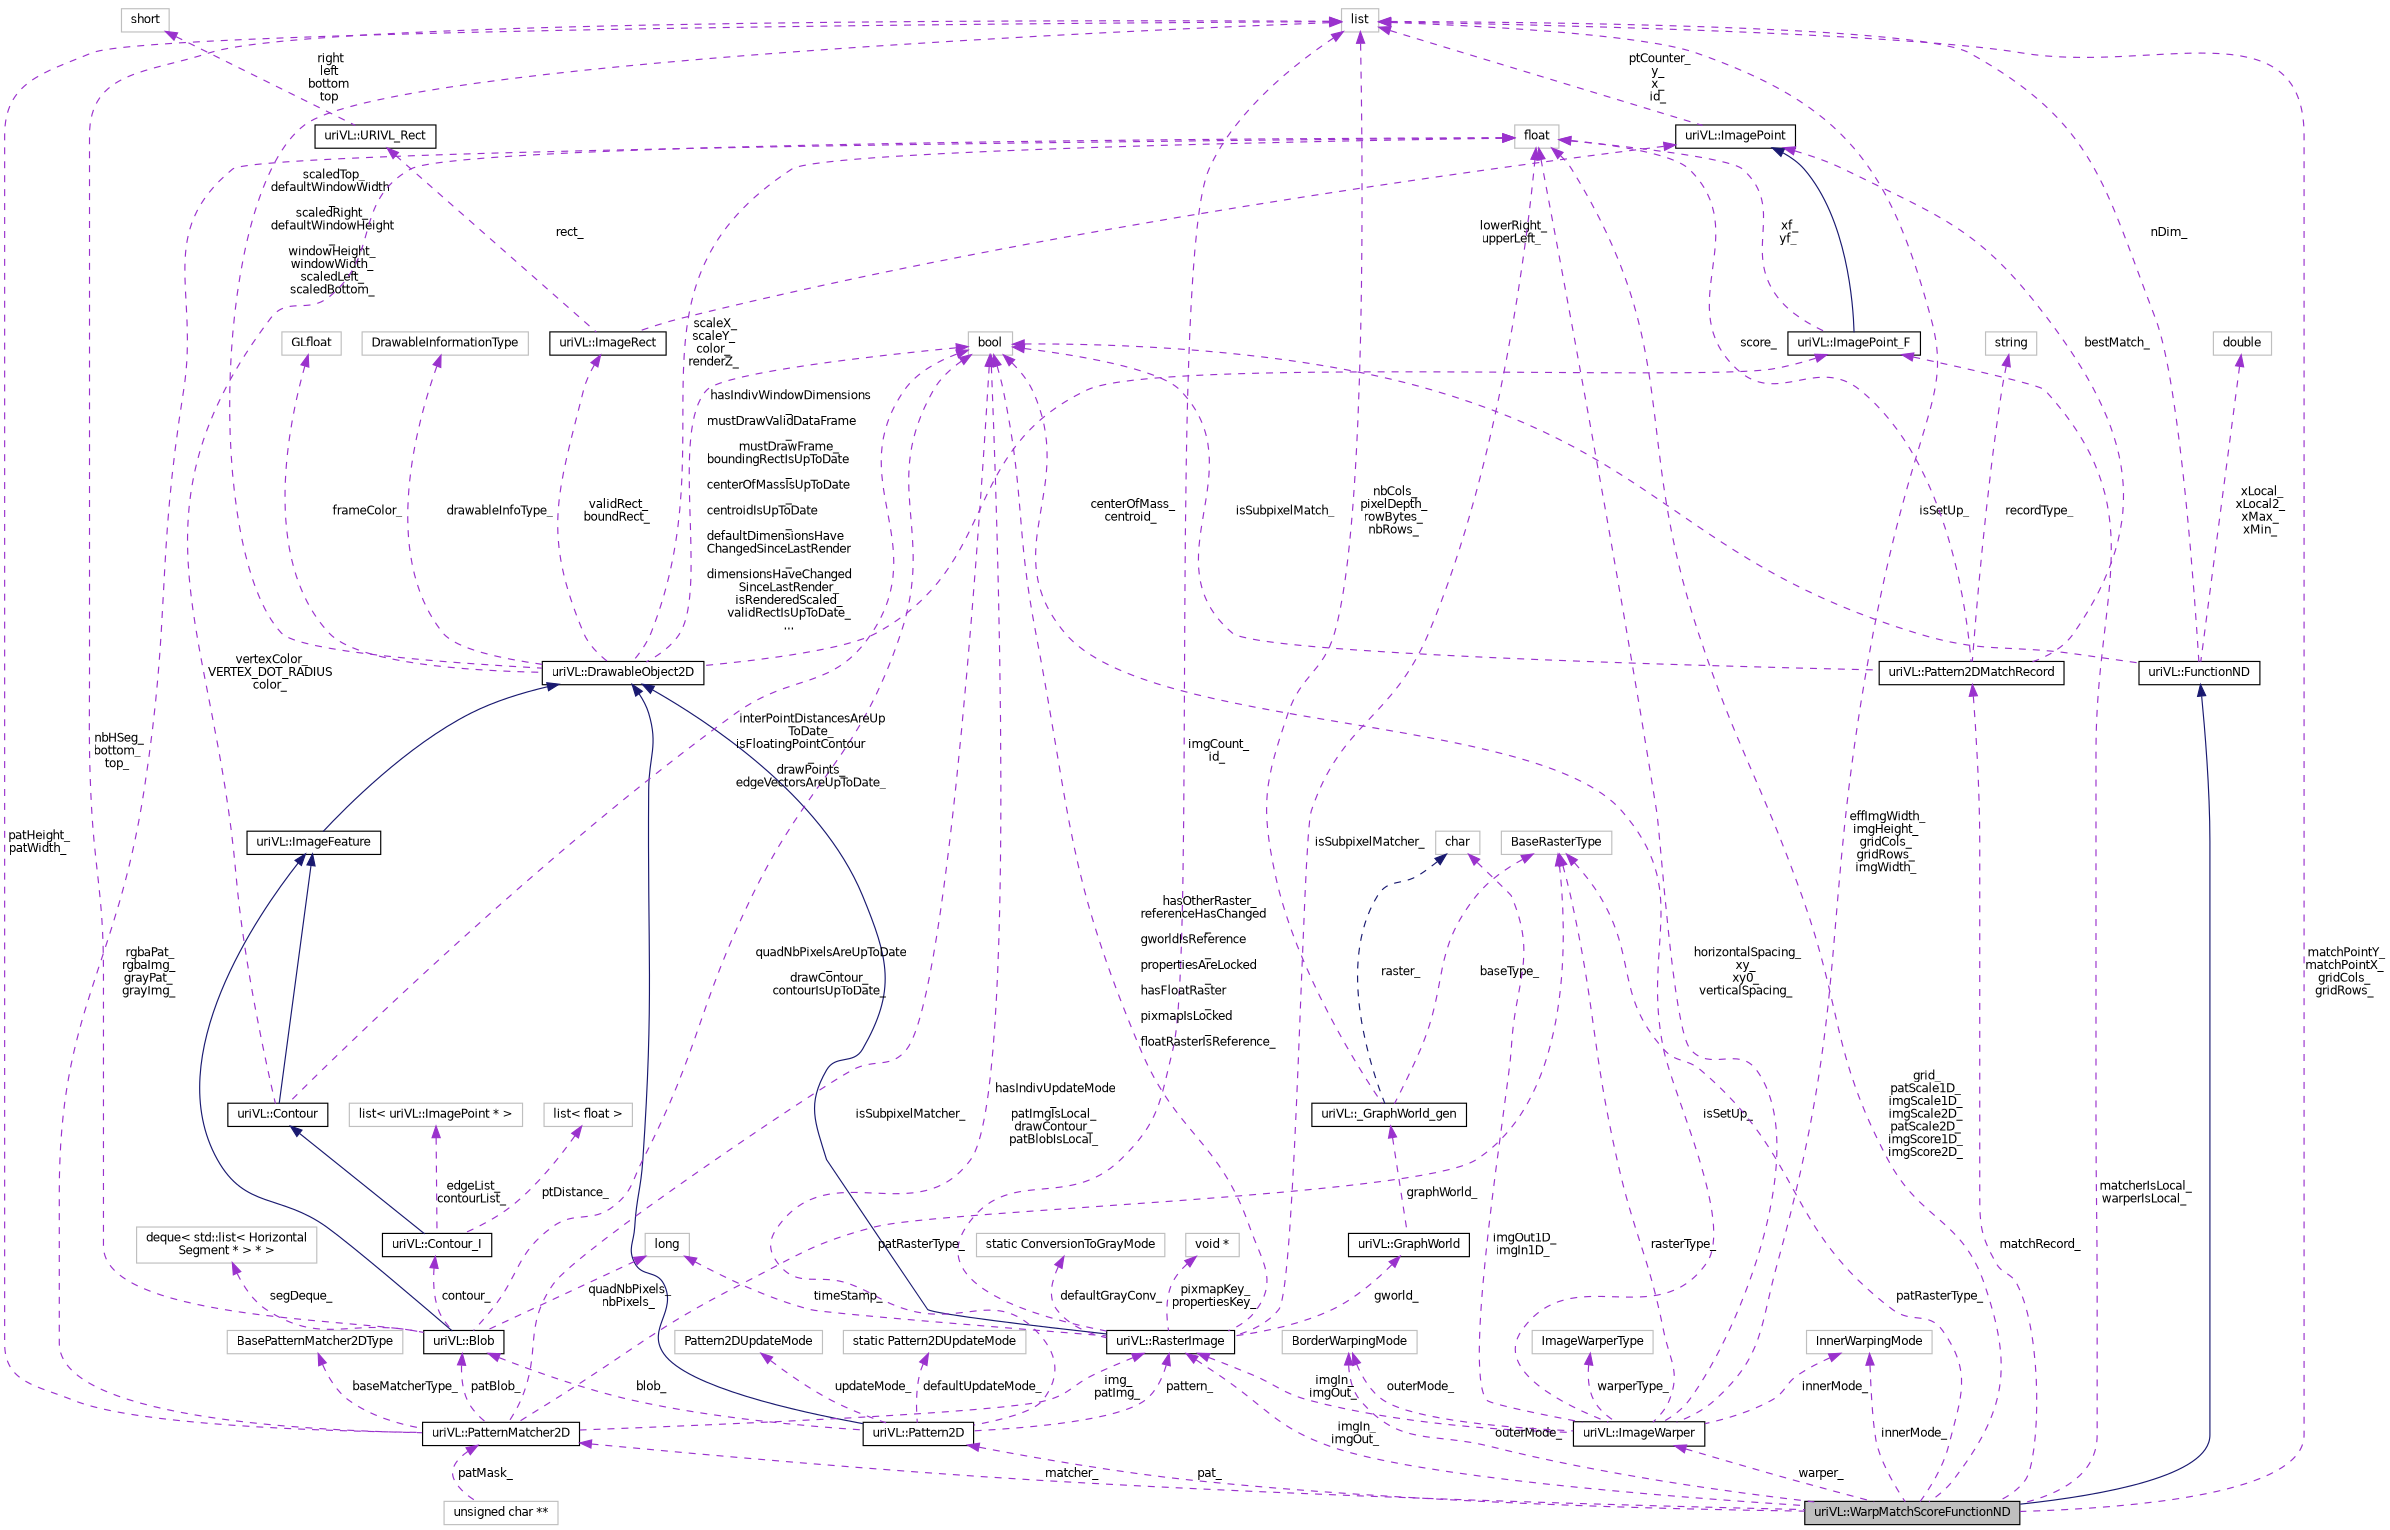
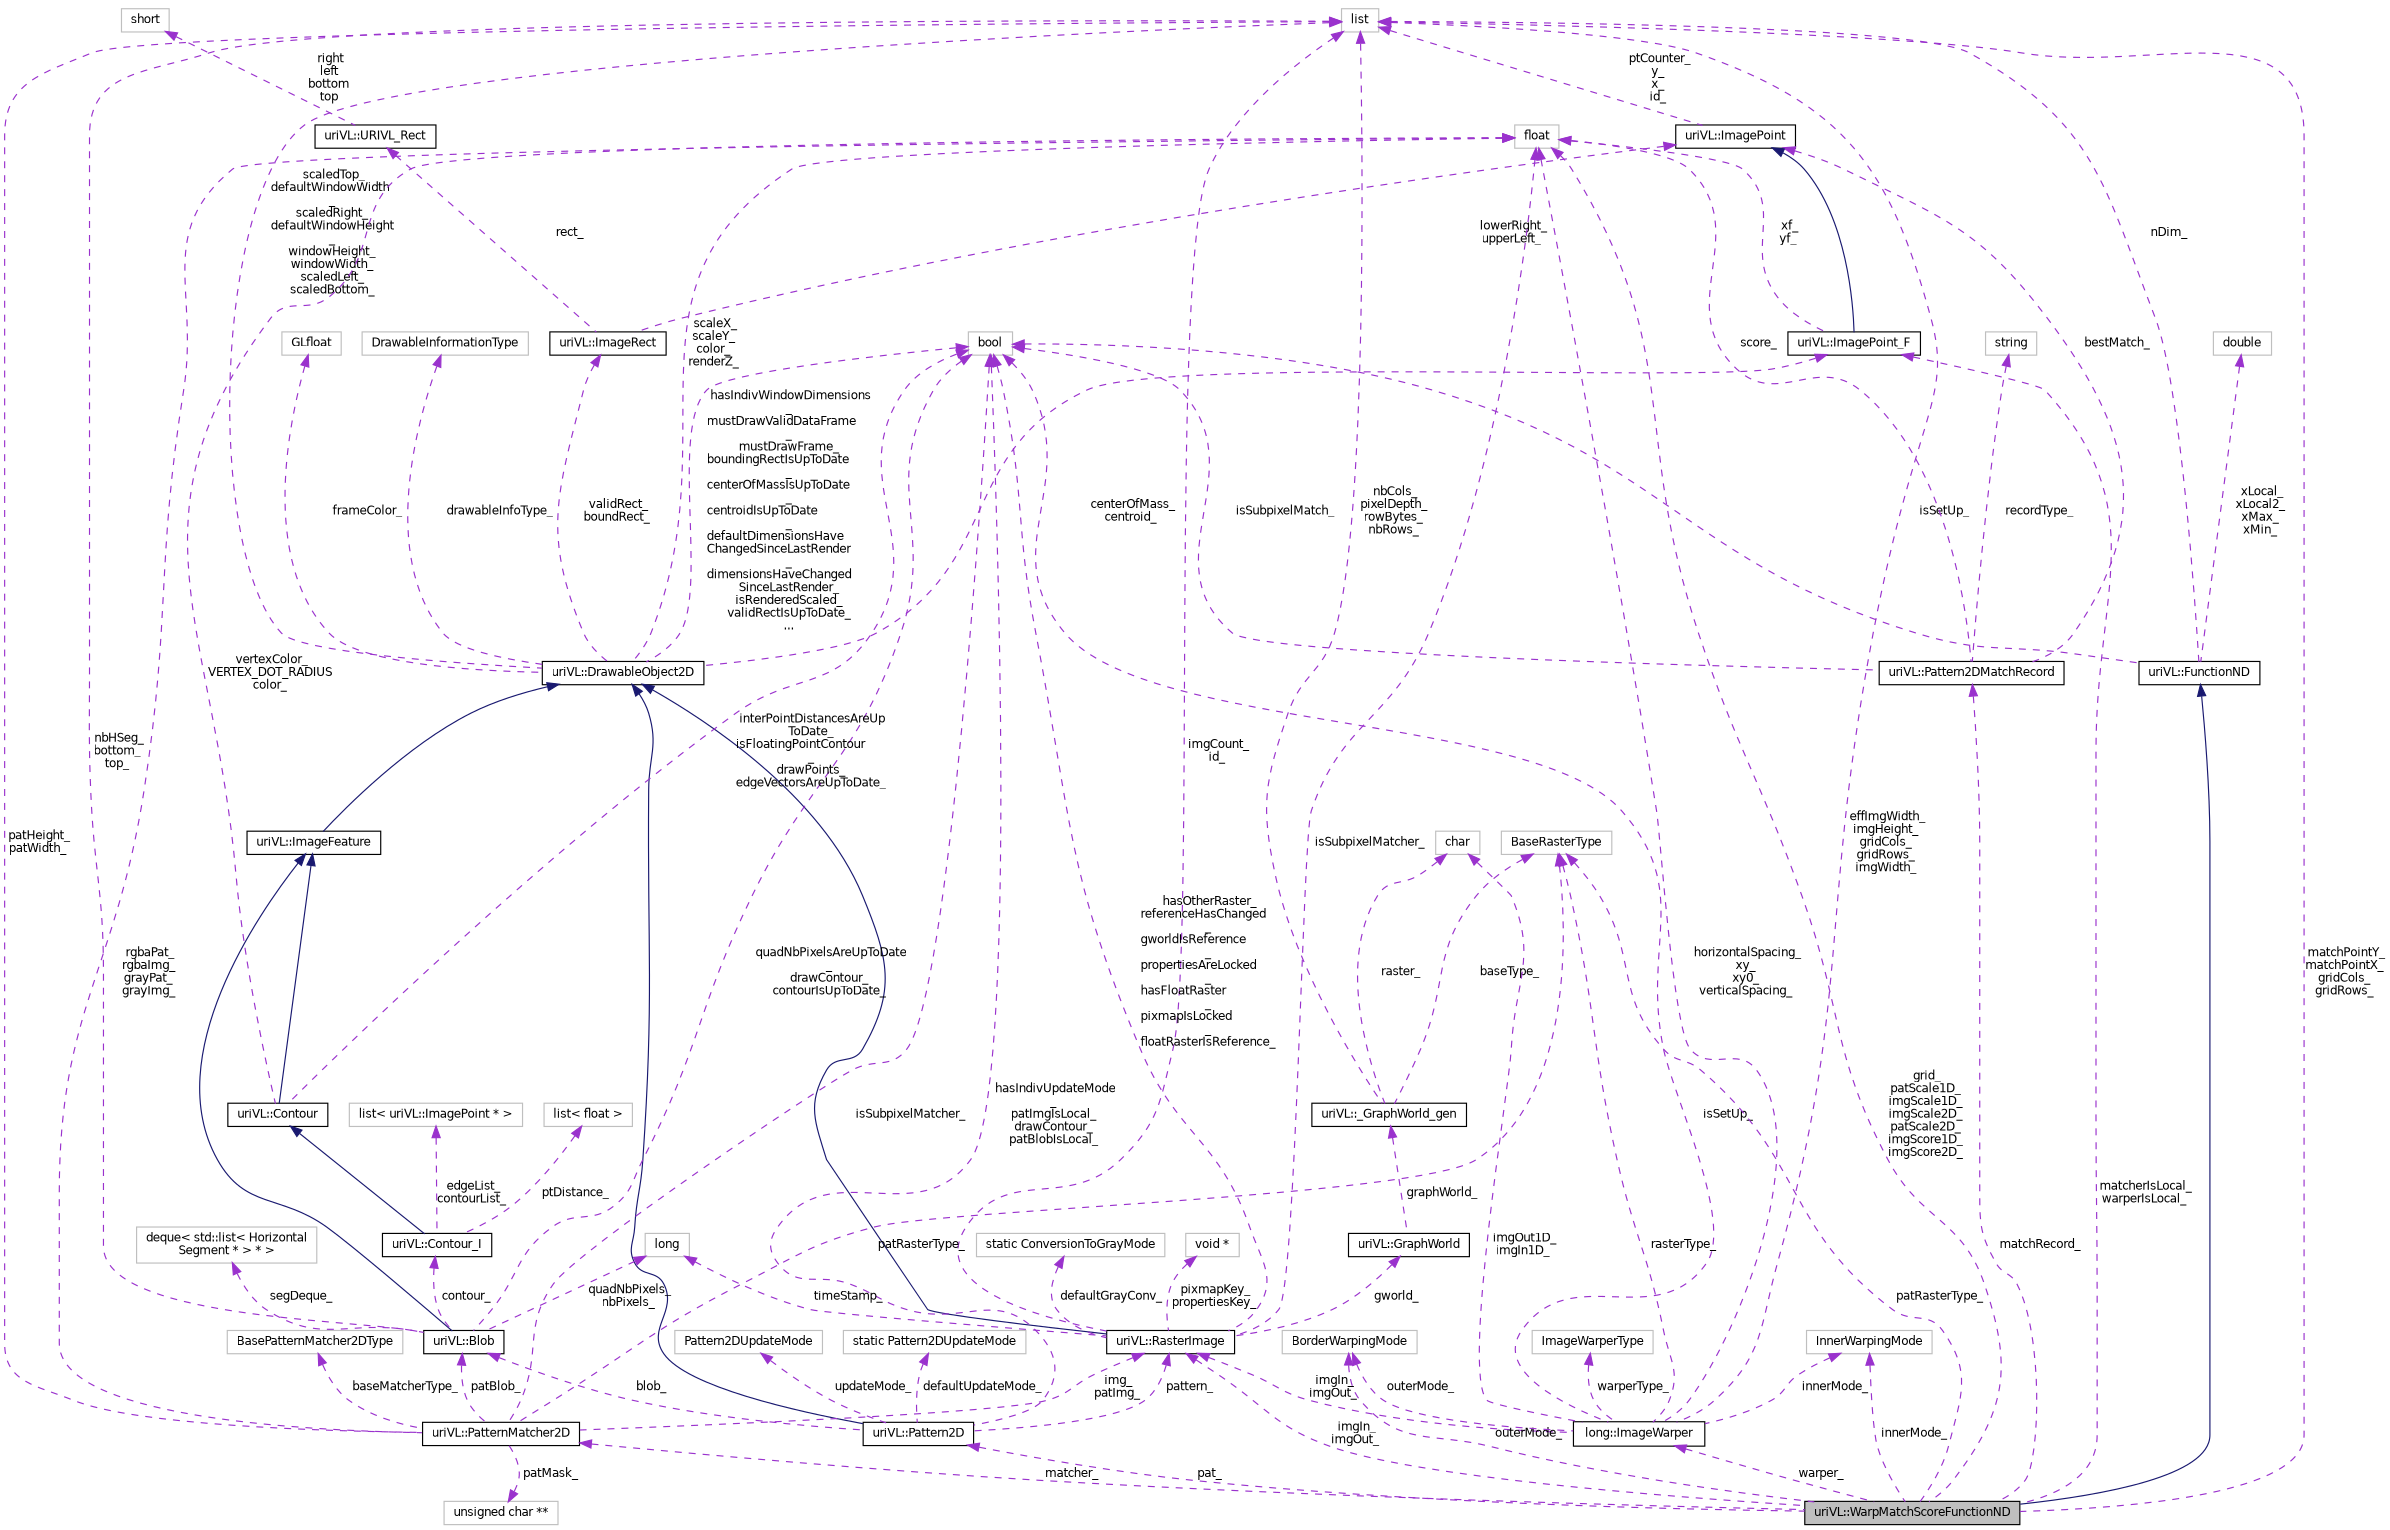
edge "uriVL::_GraphWorld_gen" -> "char": color midnightblue -> darkorchid3
node "uriVL::ImageWarper": label "uriVL::ImageWarper" -> "long::ImageWarper"
edge "unsigned char **" -> "uriVL::PatternMatcher2D": reversed
